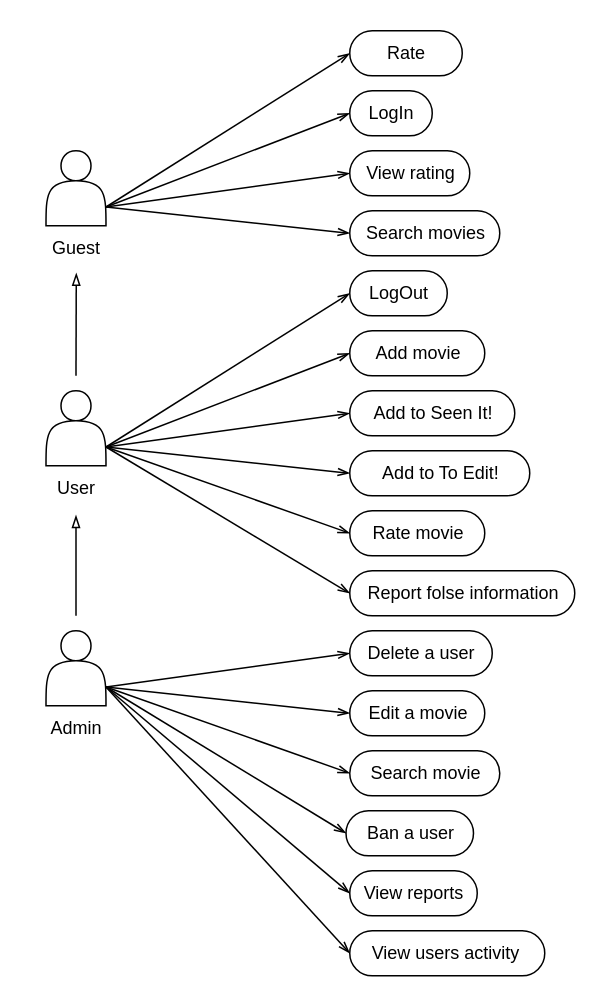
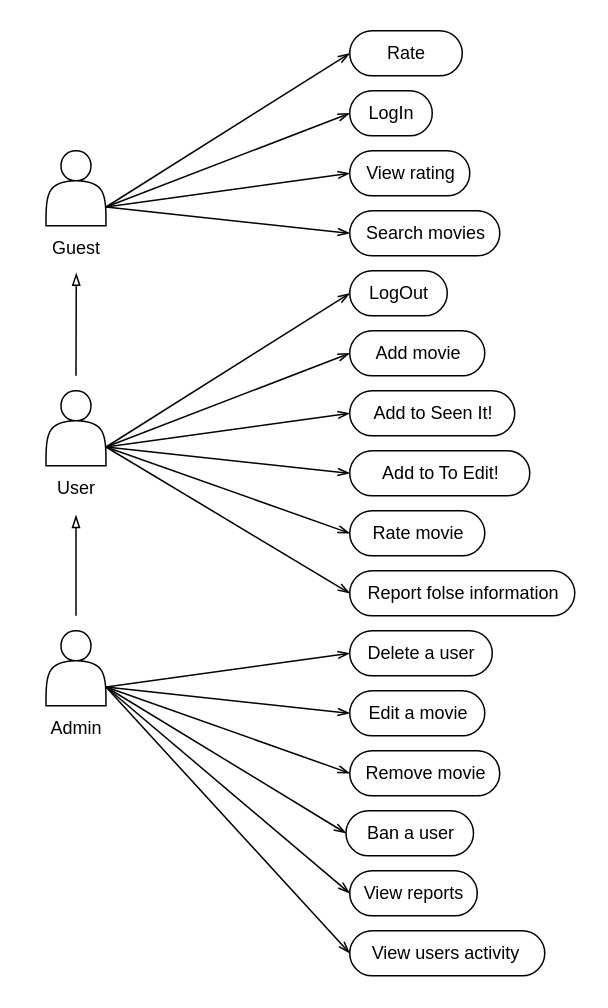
node "Search movie": label "Search movie" -> "Remove movie"
